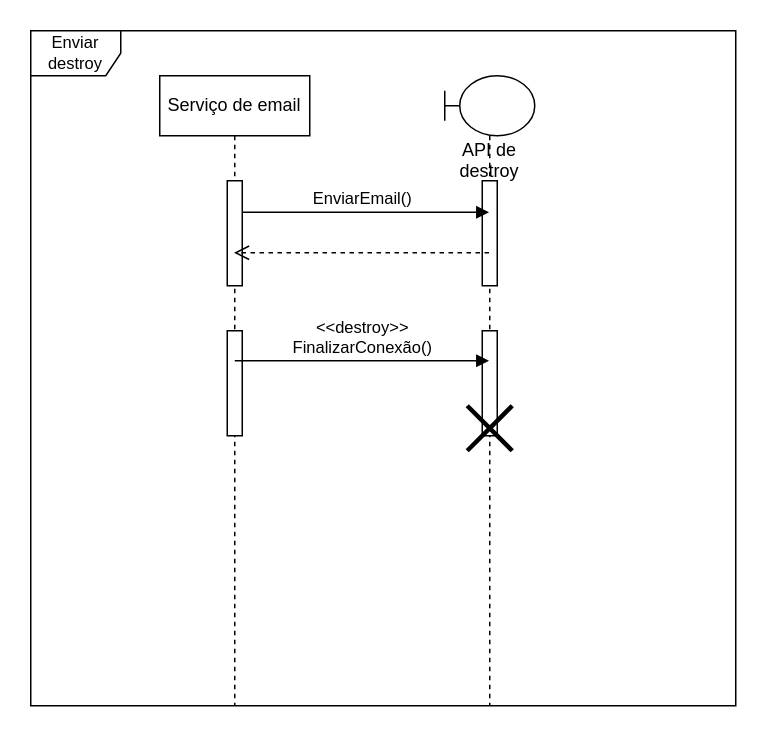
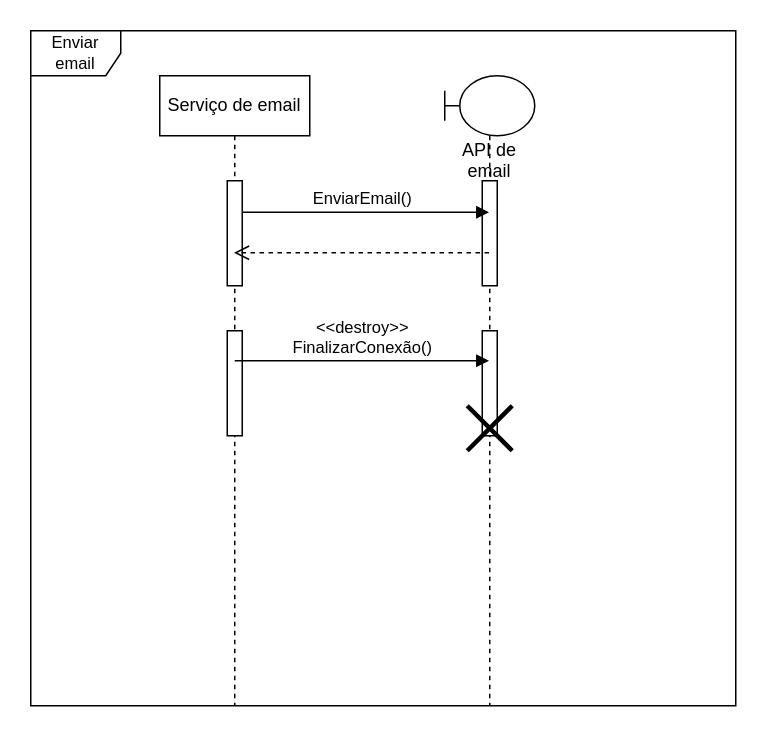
node "Enviar destroy": label "Enviar destroy" -> "Enviar email"
node "API de destroy": label "API de destroy" -> "API de email"
